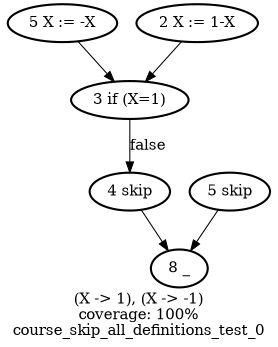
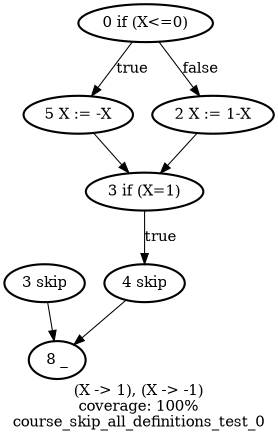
node "0 if (X<=0)": added
edge "3 if (X=1)" -> "4 skip": label "false" -> "true"
node "5 skip": label "5 skip" -> "3 skip"
